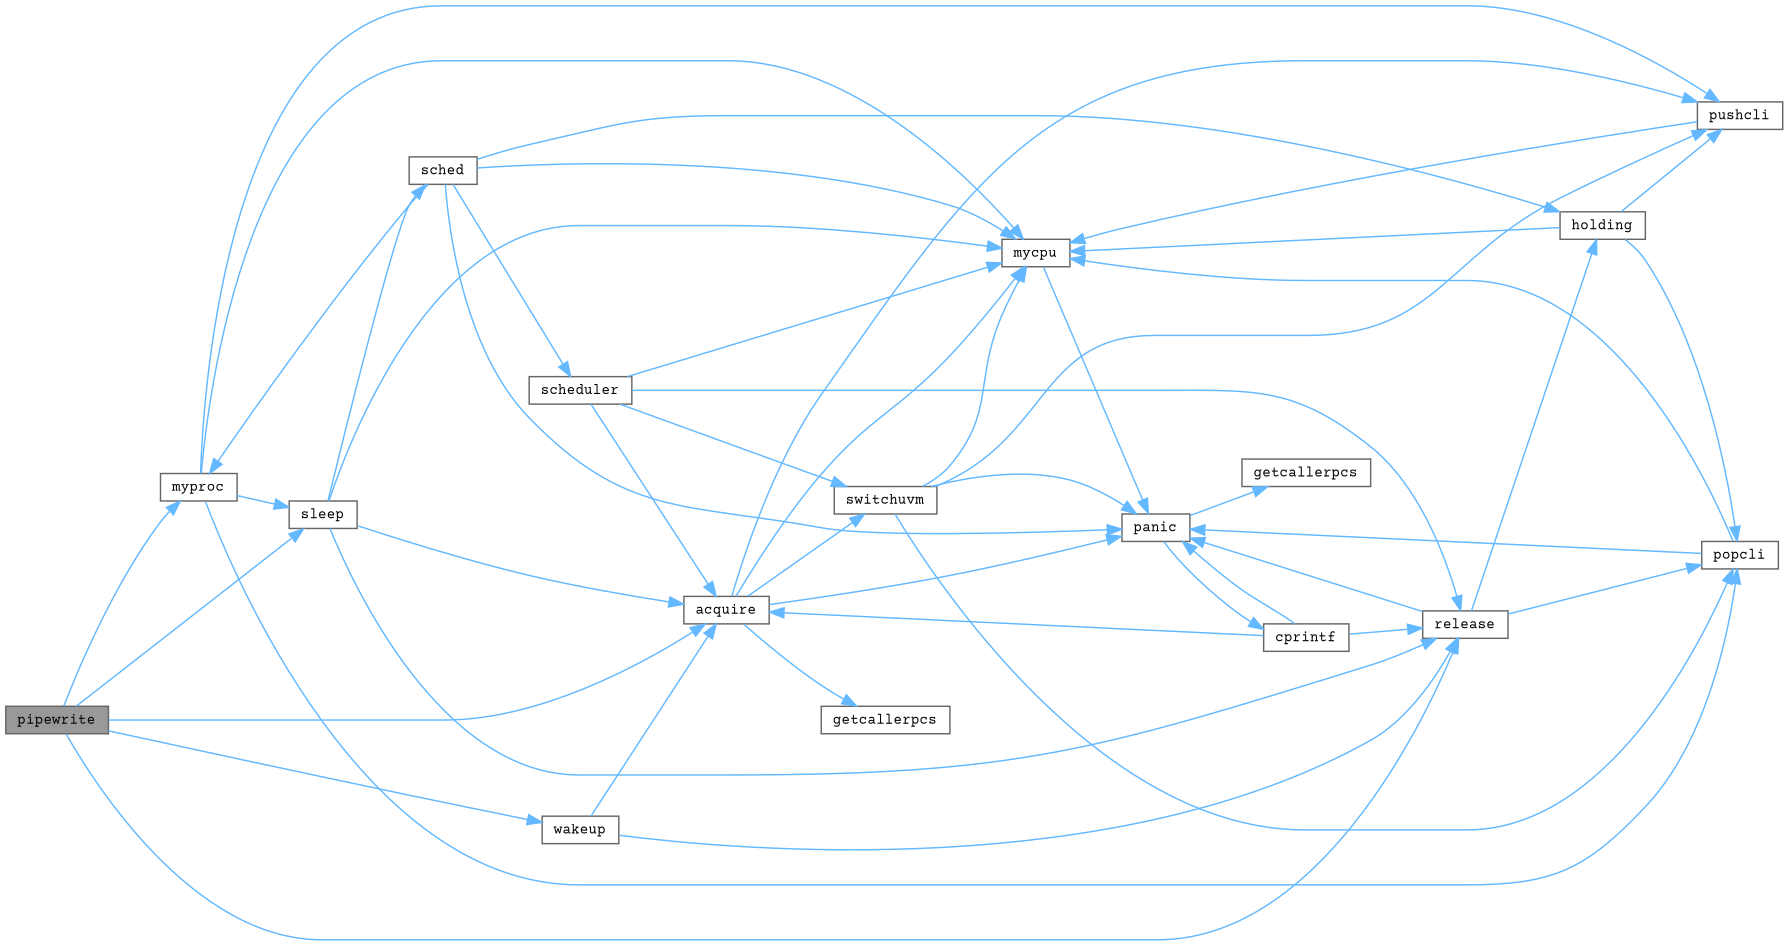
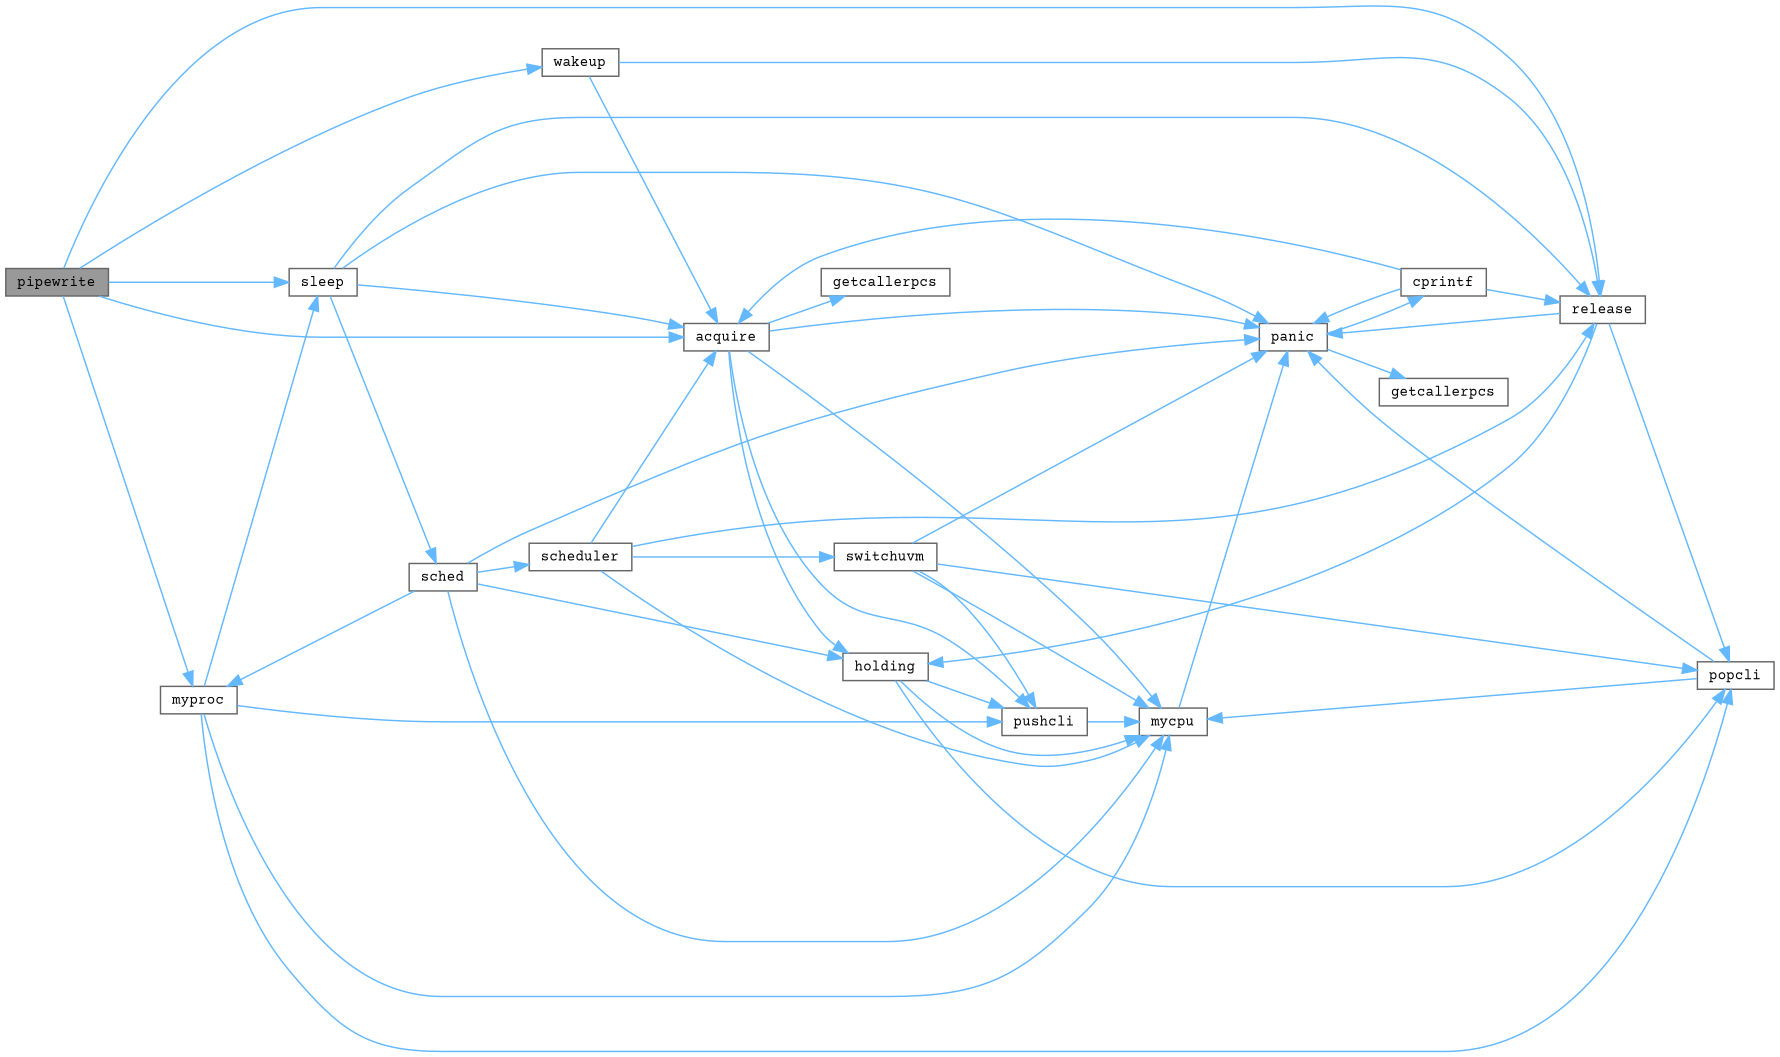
edge "sleep" -> "mycpu": now "sleep" -> "panic"
edge "acquire" -> "switchuvm": now "acquire" -> "holding"
